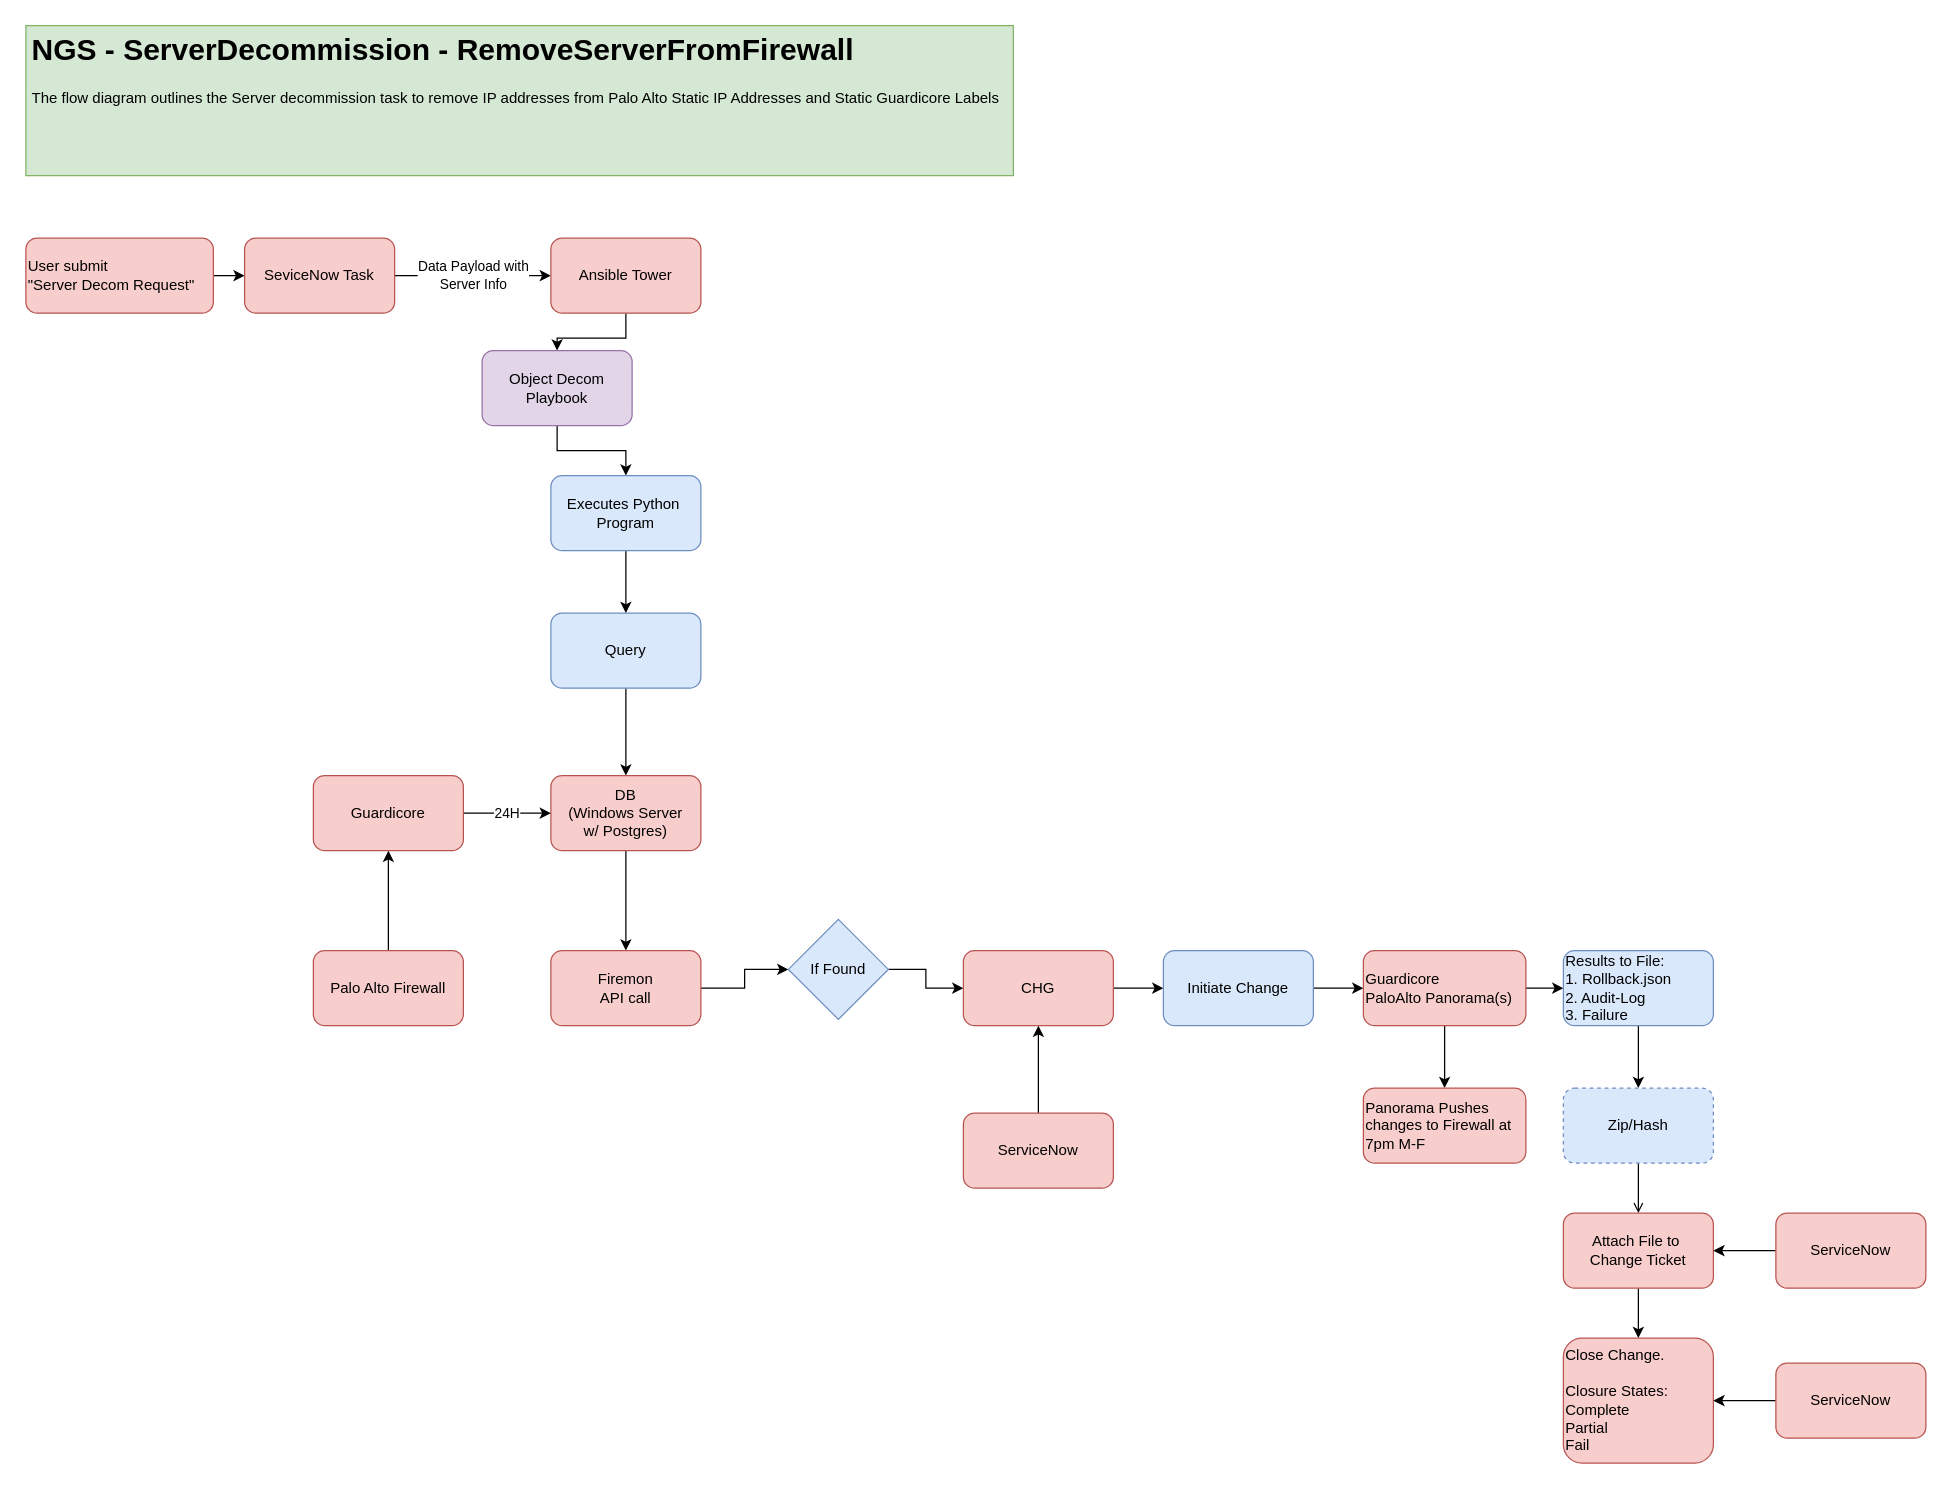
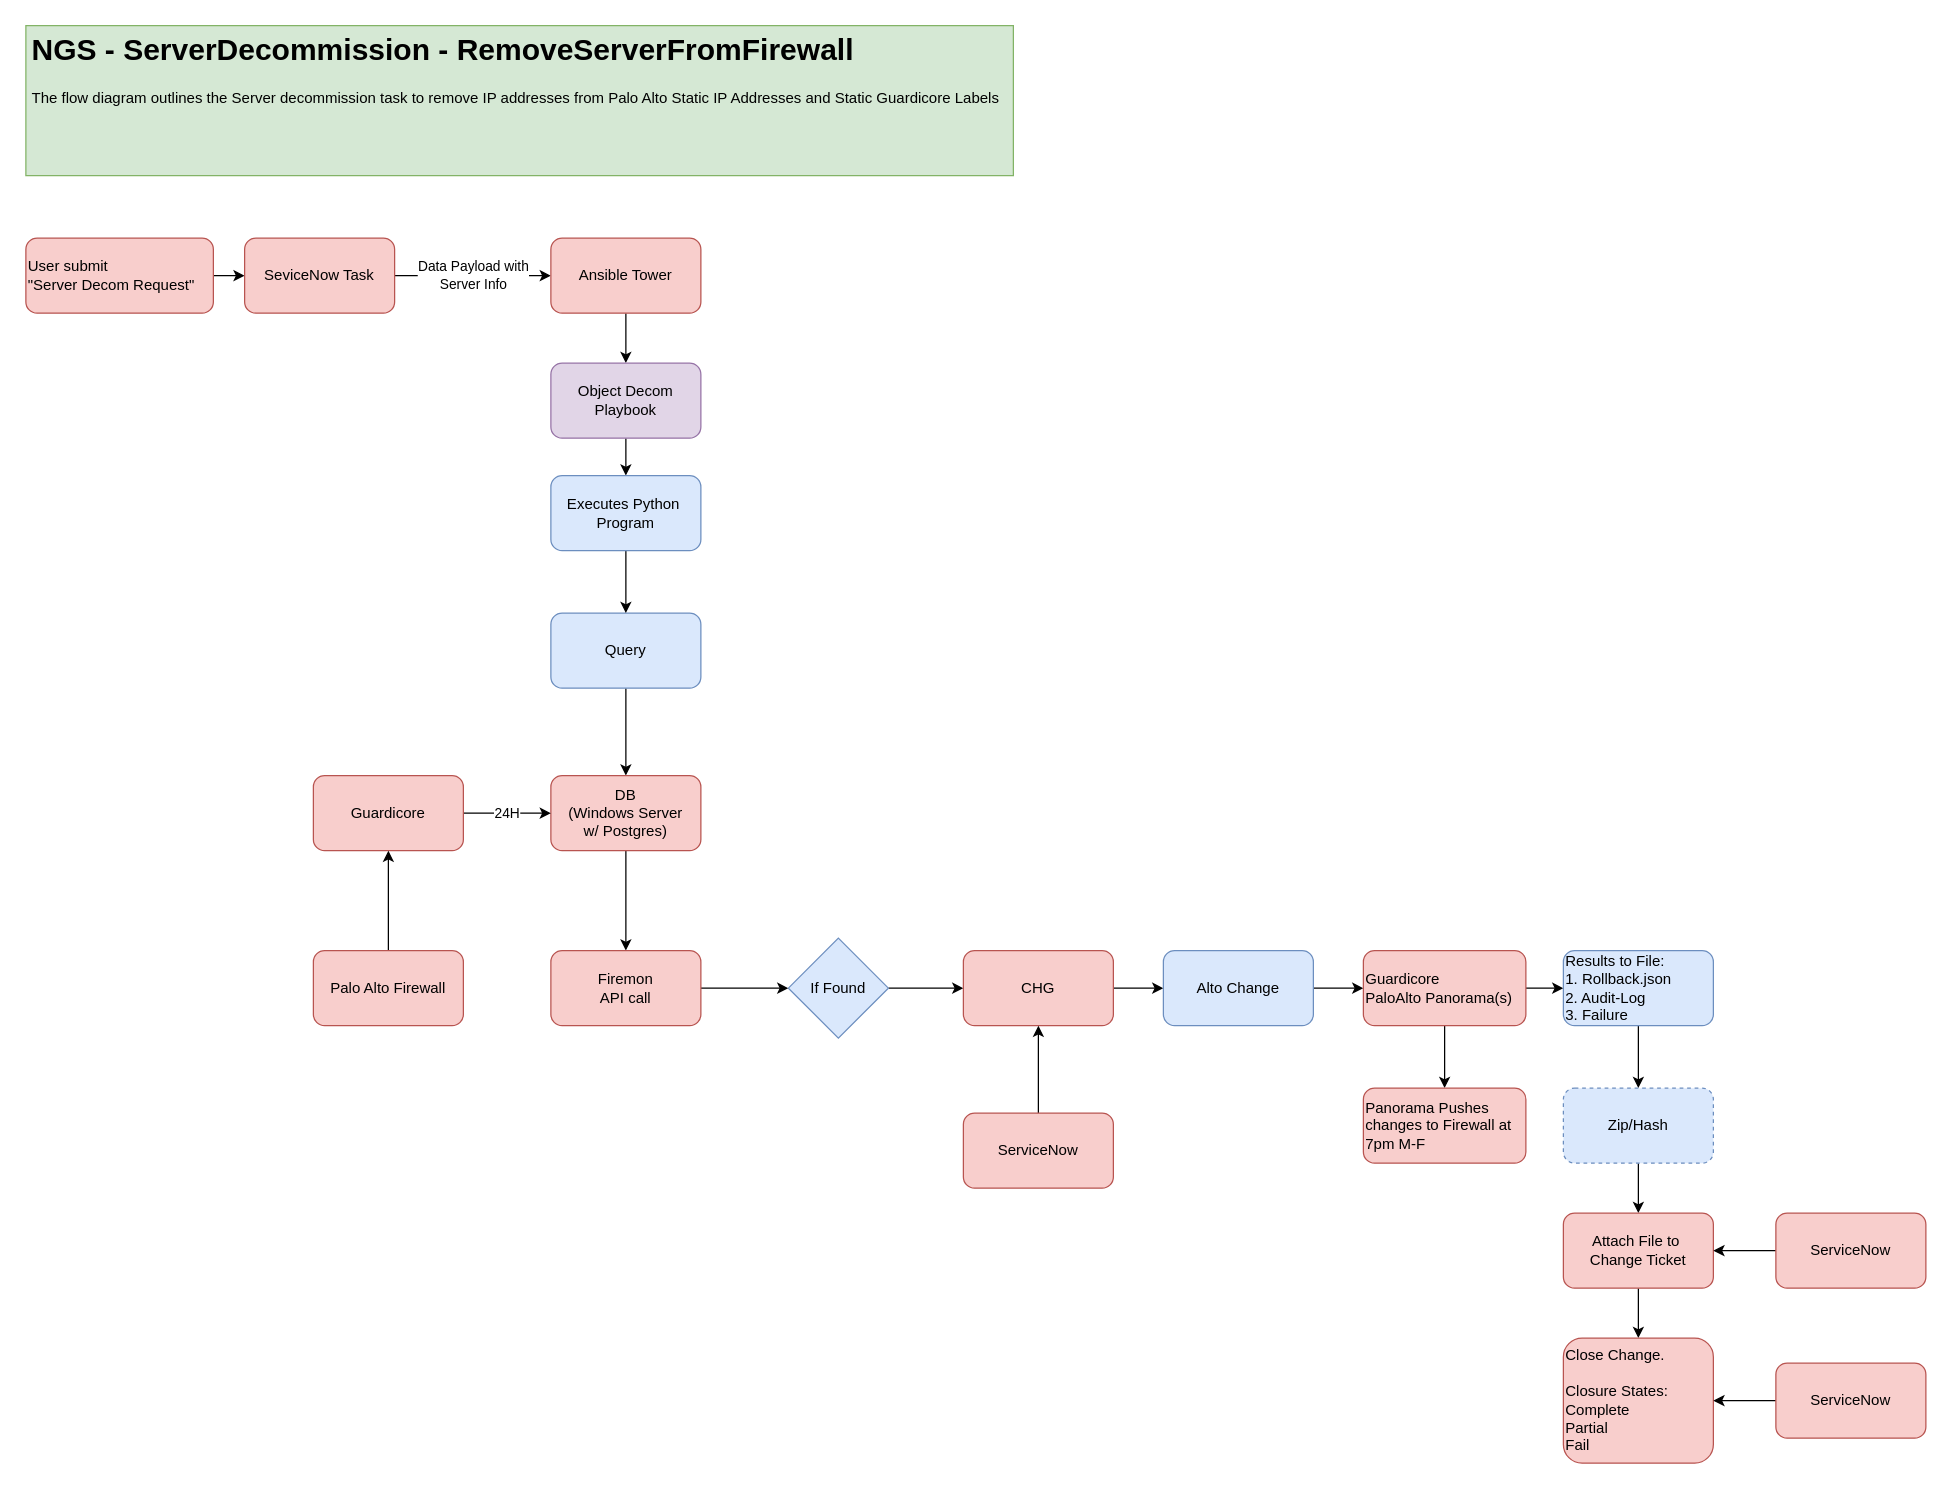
node "Object Decom Playbook": moved (557, 388) -> (626, 401)
node "If Found": moved (838, 969) -> (838, 988)
node "Initiate Change": label "Initiate Change" -> "Alto Change"
edge "Zip/Hash" -> "Attach File to Change Ticket": arrowhead open -> classic
